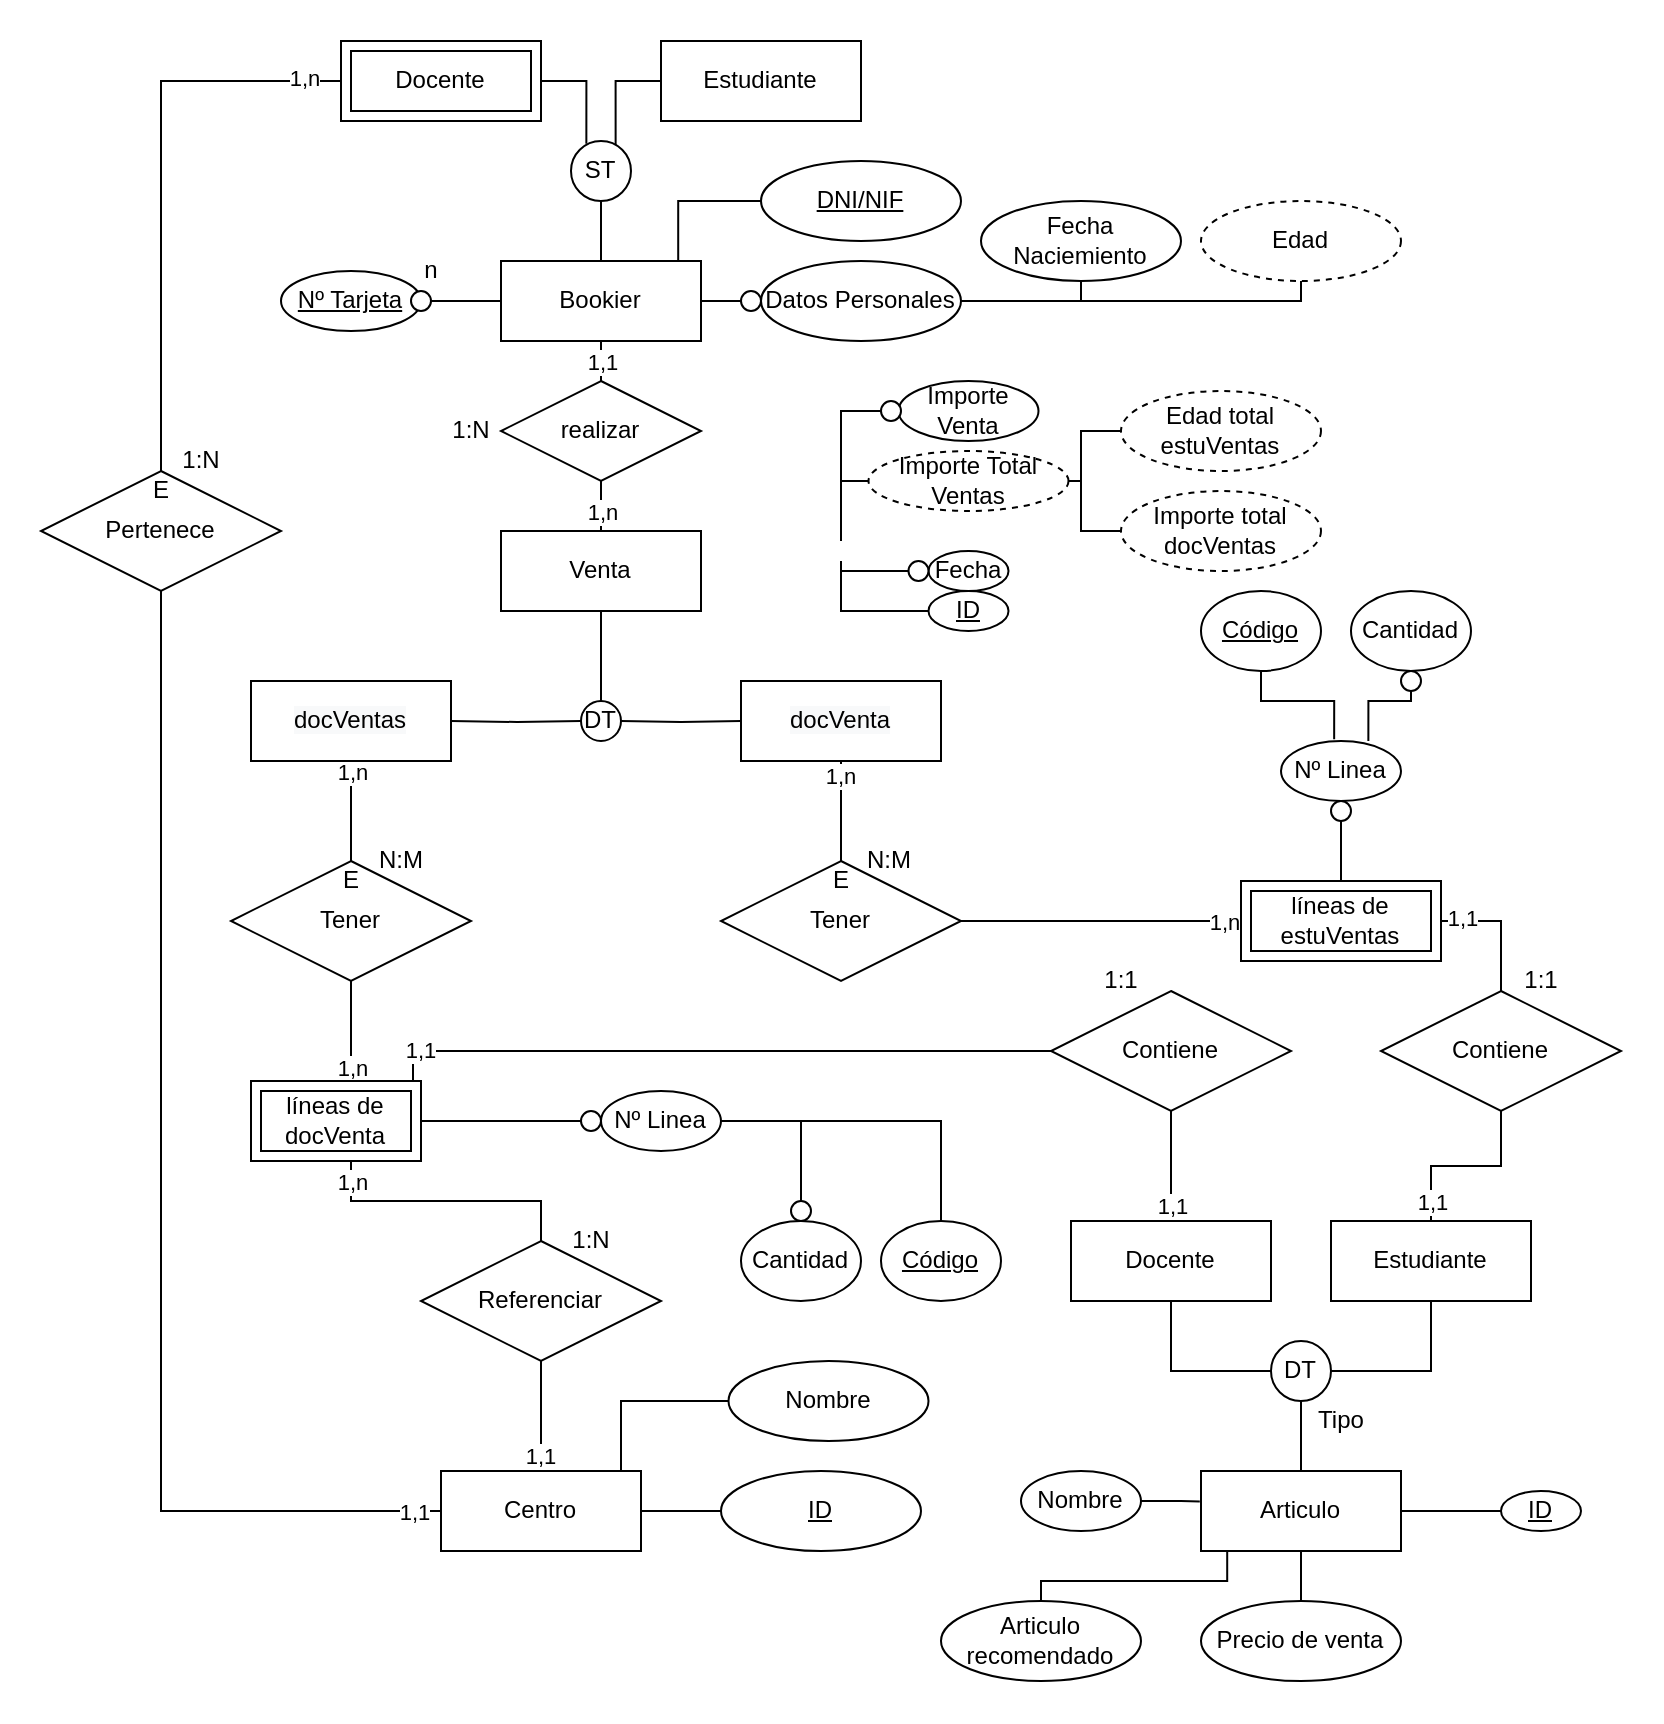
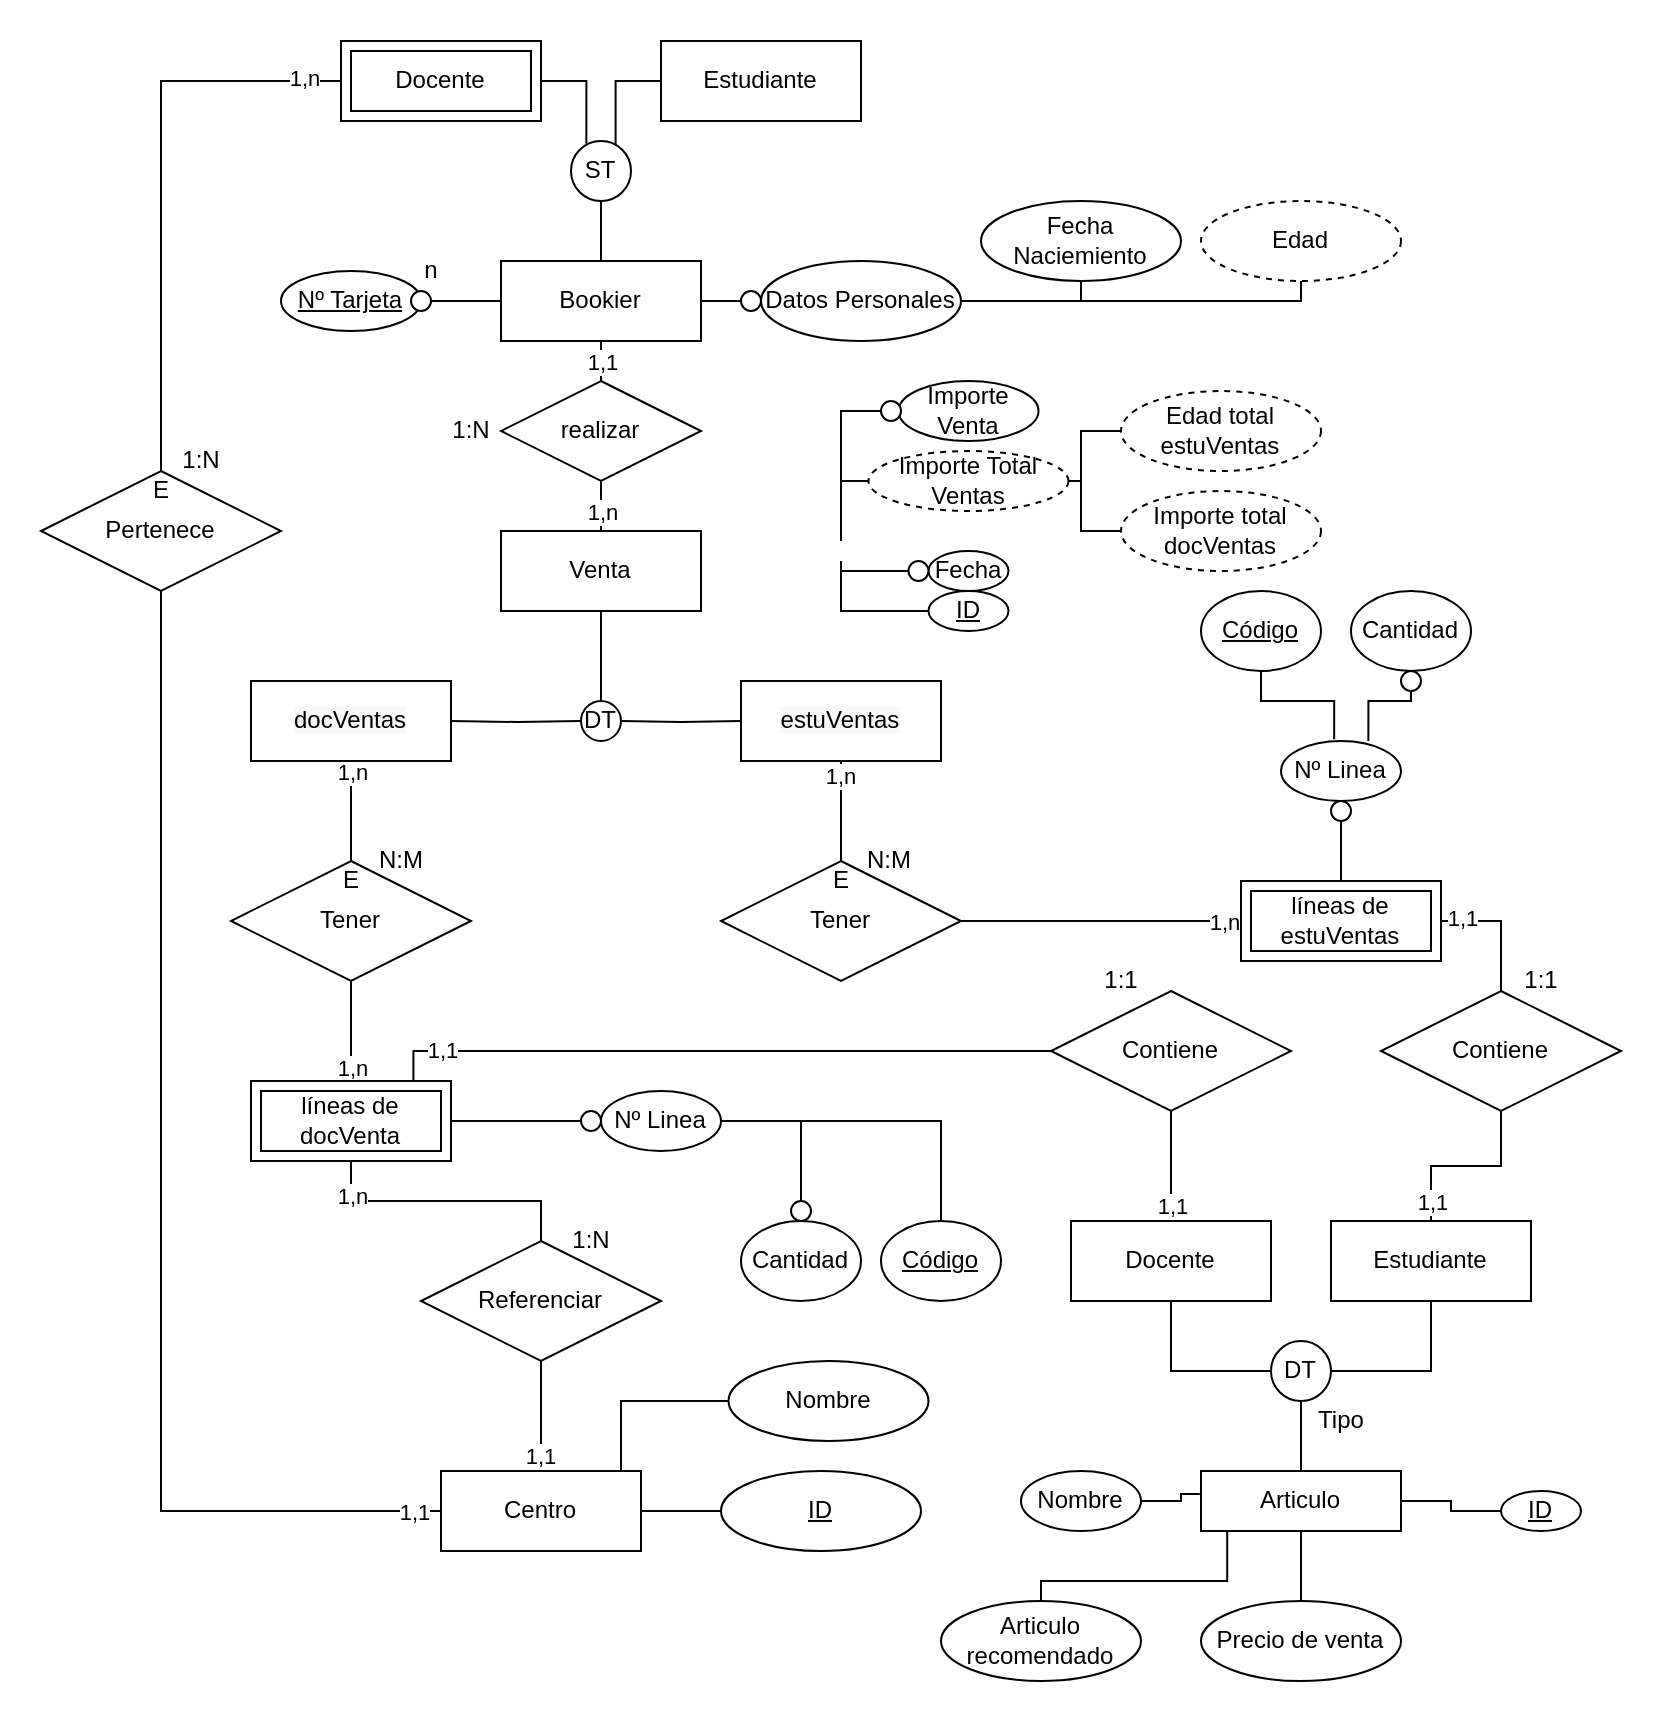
edge "DNI/NIF" -- "Bookier": removed
node "DNI/NIF": removed
node "docVenta": label "docVenta" -> "estuVentas"
node "líneas de docVenta": size 170x80 -> 200x80
node "Articulo": size 200x80 -> 200x60
